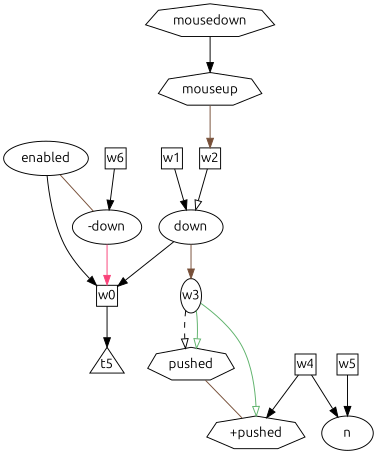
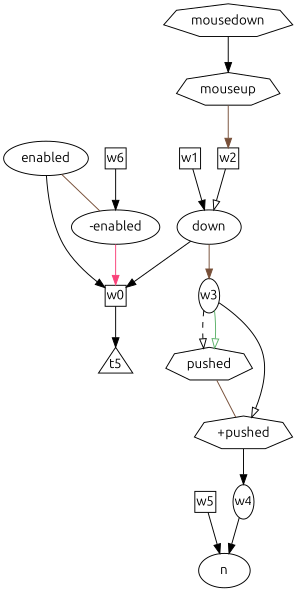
node "-down": label "-down" -> "-enabled"
edge "w3" -> "+pushed": color #5eb26b -> black
node "w4": shape square -> ellipse
edge "w4" -> "+pushed": reversed
